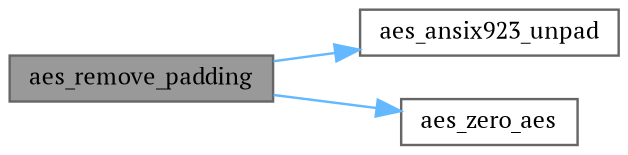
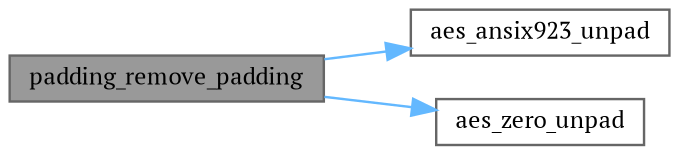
node "aes_remove_padding": label "aes_remove_padding" -> "padding_remove_padding"
node "aes_zero_aes": label "aes_zero_aes" -> "aes_zero_unpad"
